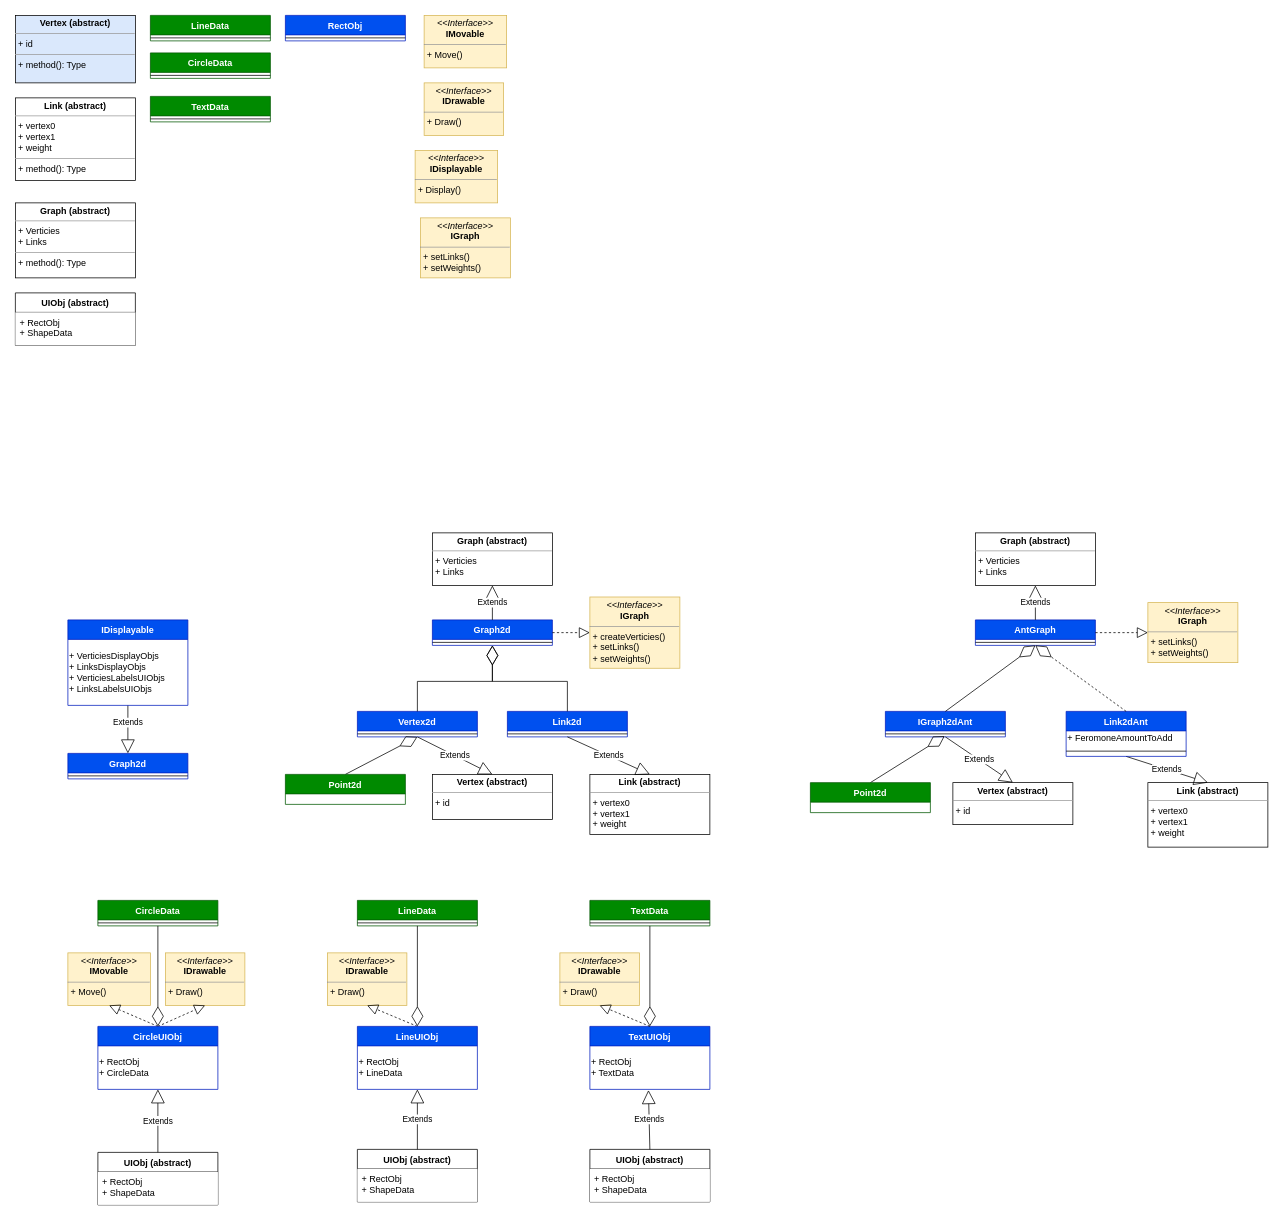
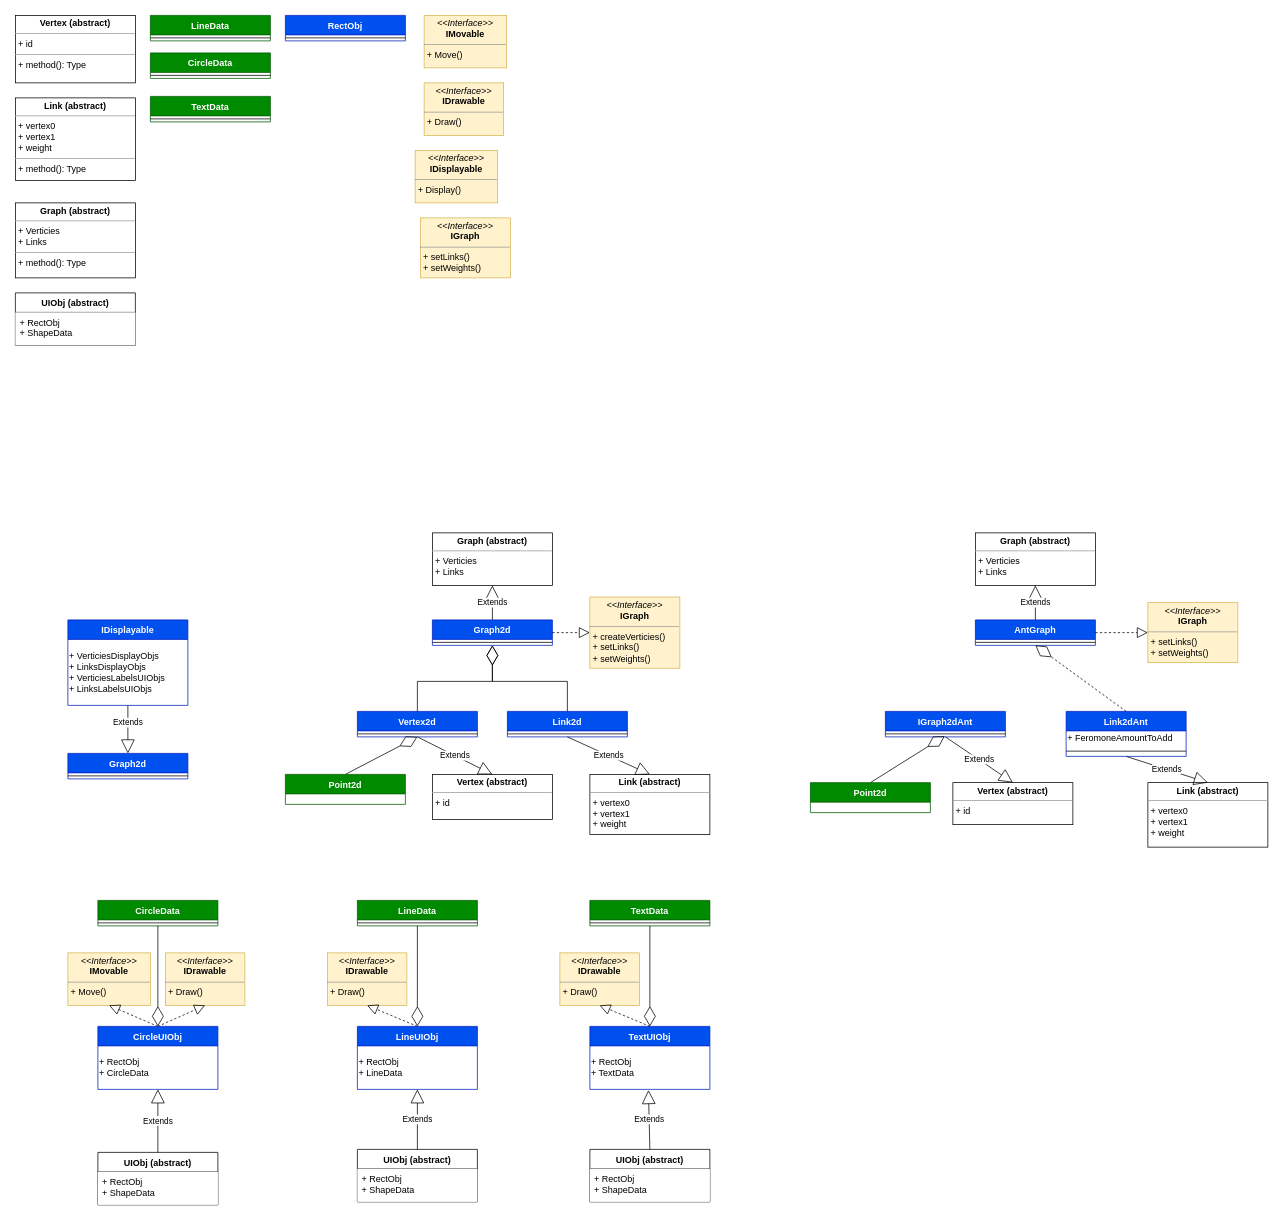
node "Vertex (abstract) + id + method(): Type": fillcolor #dae8fc -> #ffffff
edge "IGraph2dAnt" -> "AntGraph": removed
